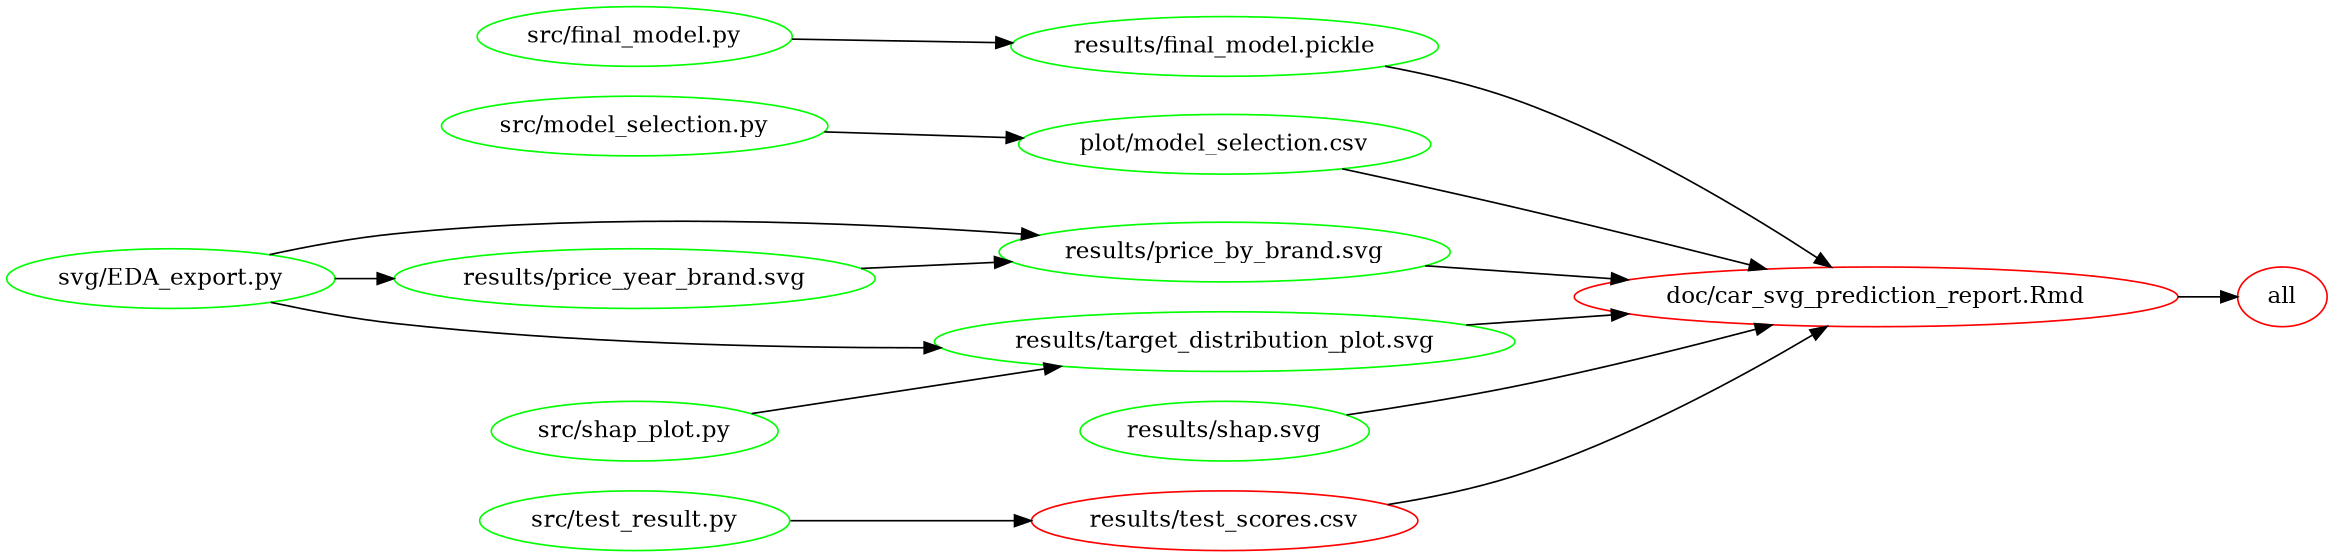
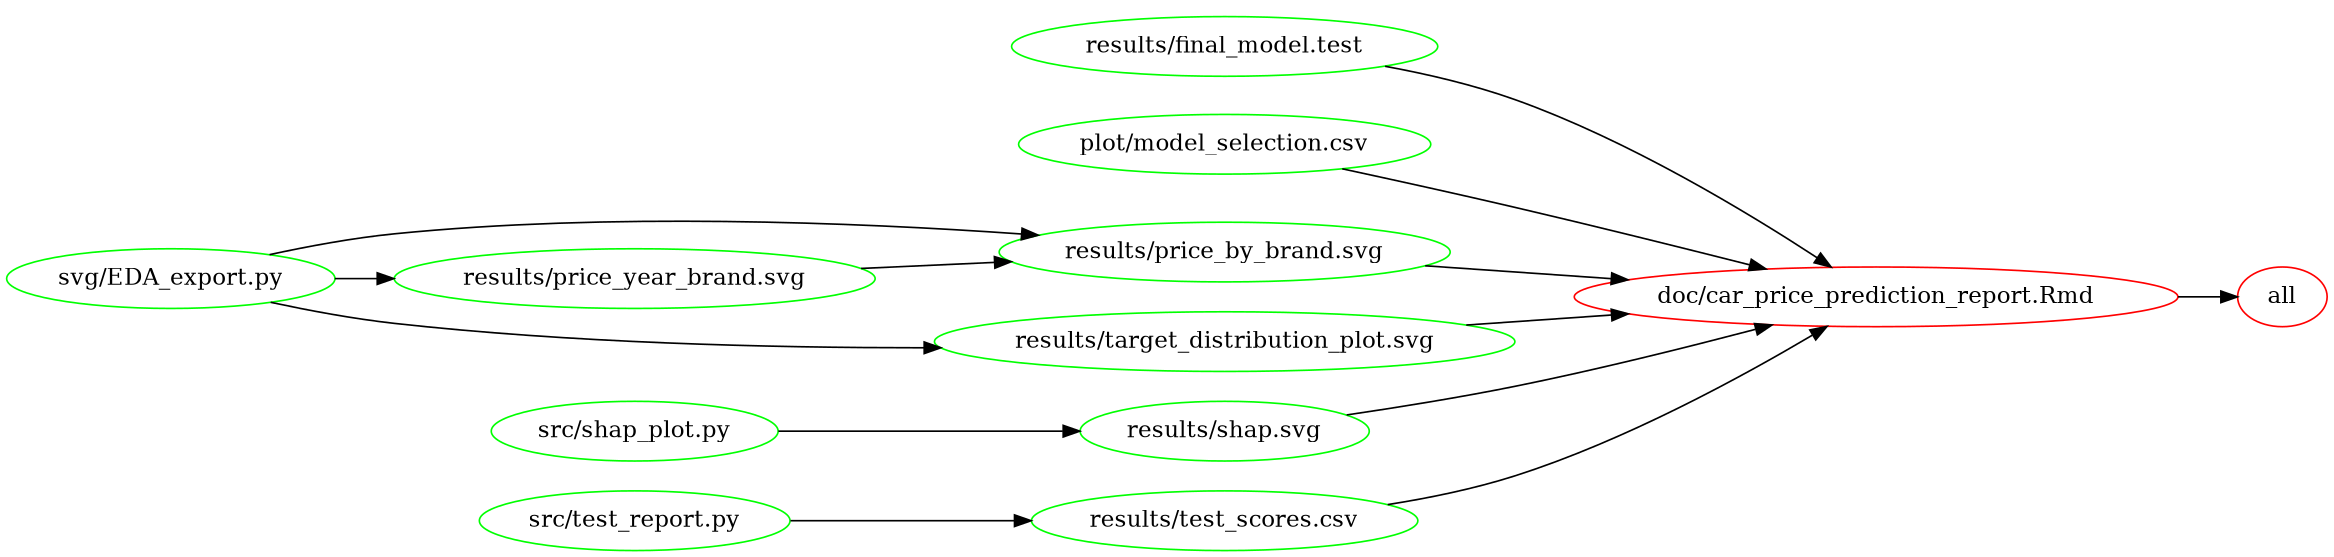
node "src/final_model.py": removed
node "results/final_model.pickle": label "results/final_model.pickle" -> "results/final_model.test"
node "src/model_selection.py": removed
node "doc/car_svg_prediction_report.Rmd": label "doc/car_svg_prediction_report.Rmd" -> "doc/car_price_prediction_report.Rmd"
edge "src/shap_plot.py" -> "results/target_distribution_plot.svg": now "src/shap_plot.py" -> "results/shap.svg"
node "src/test_result.py": label "src/test_result.py" -> "src/test_report.py"
node "results/test_scores.csv": color red -> green
